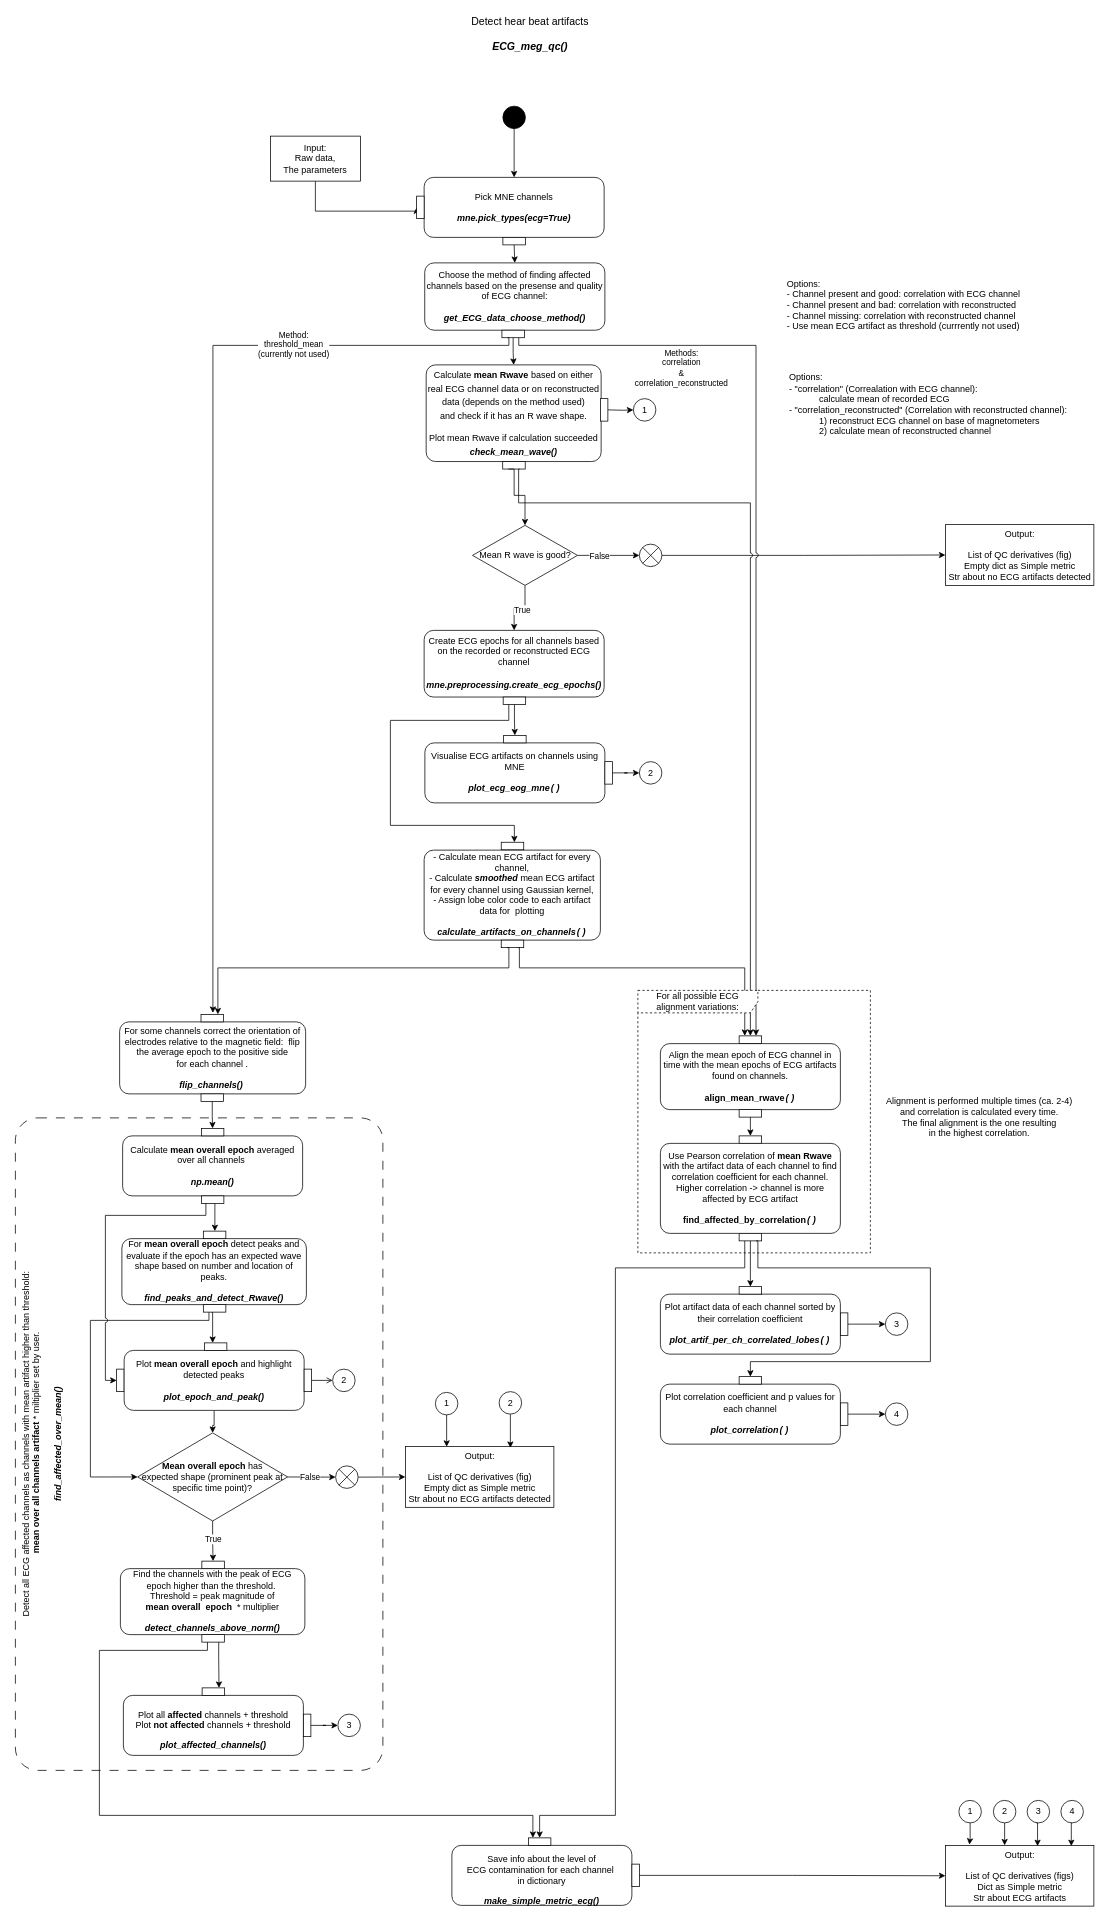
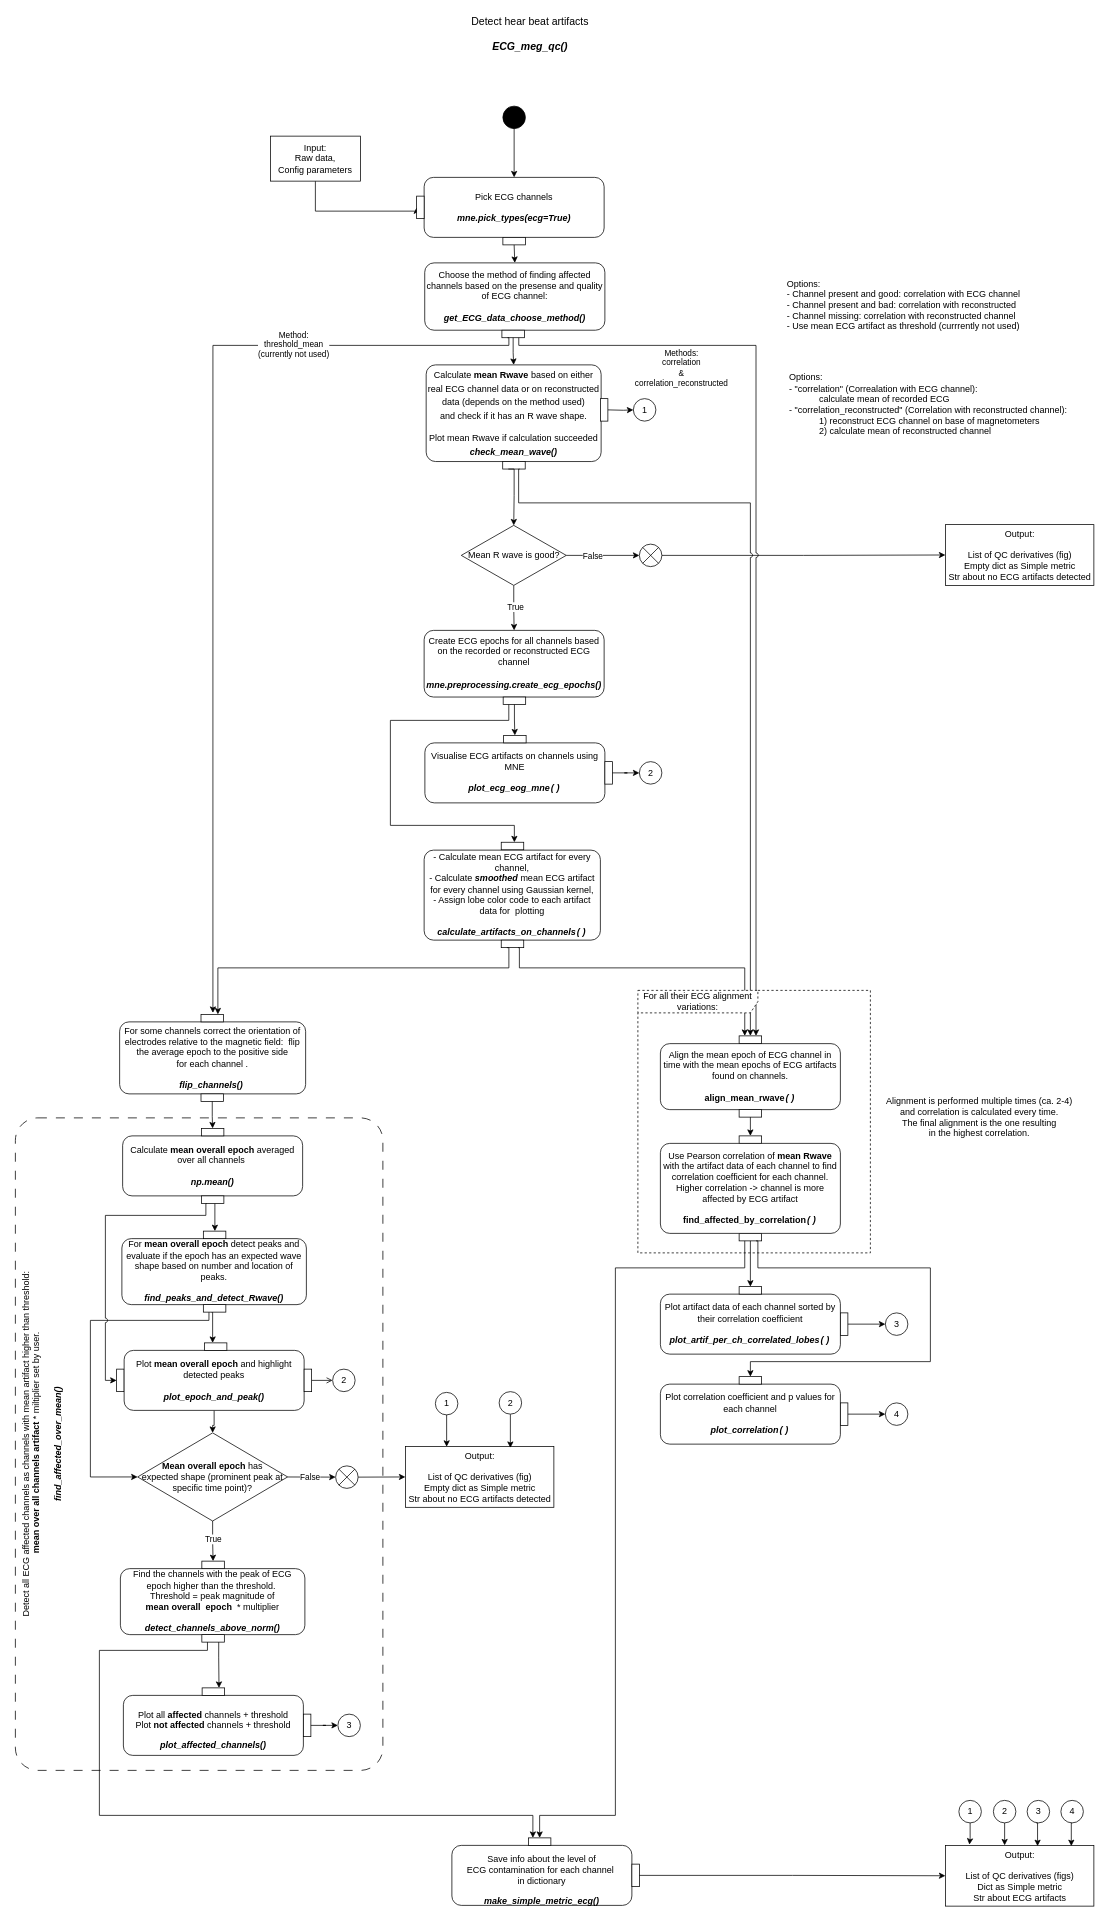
node "Input:Raw data, The parameters": label "Input:Raw data, The parameters" -> "Input:Raw data, Config parameters"
node "Pick MNE channels mne.pick_types(ecg=True)": label "Pick MNE channels mne.pick_types(ecg=True)" -> "Pick ECG channels mne.pick_types(ecg=True)"
node "Mean R wave is good?": moved (525, 555) -> (514, 555)
node "For all possible ECG alignment variations:": label "For all possible ECG alignment variations:" -> "For all their ECG alignment variations:"
